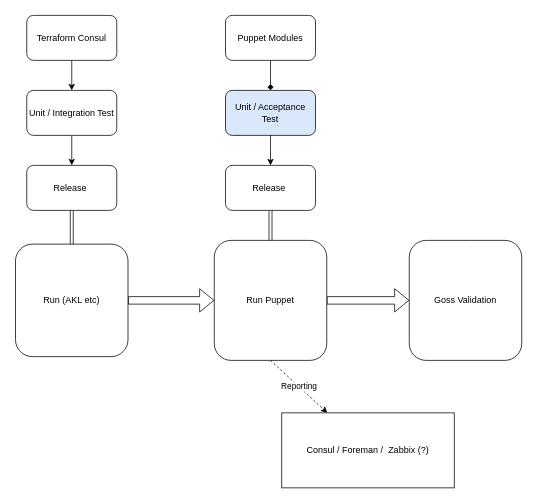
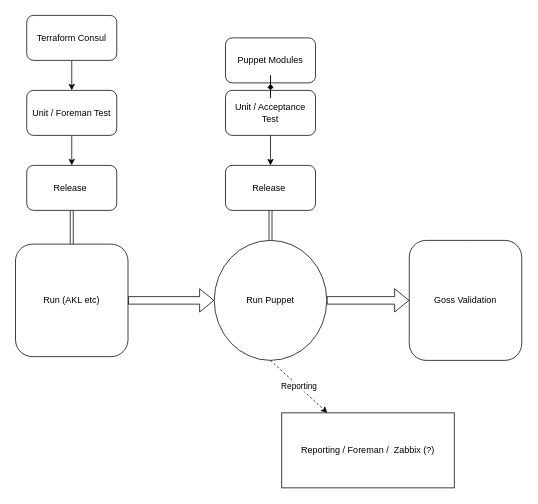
node "Puppet Modules": moved (270, 38) -> (270, 60)
node "Unit / Integration Test": label "Unit / Integration Test" -> "Unit / Foreman Test"
node "Unit / Acceptance Test": fillcolor #dae8fc -> #ffffff
node "Run Puppet": shape rounded rectangle -> ellipse
node "Consul / Foreman / Zabbix (?)": label "Consul / Foreman / Zabbix (?)" -> "Reporting / Foreman / Zabbix (?)"
